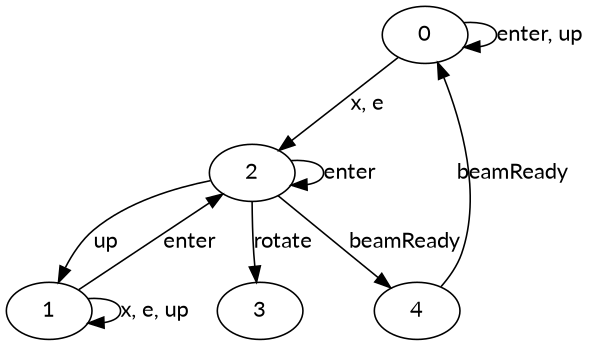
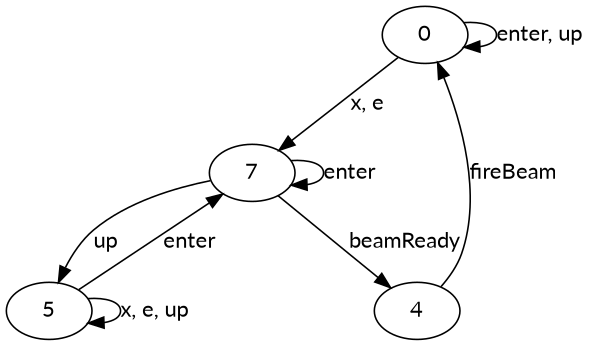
node "2": label "2" -> "7"
edge "4" -> "0": label "beamReady" -> "fireBeam"
node "1": label "1" -> "5"
node "3": removed
